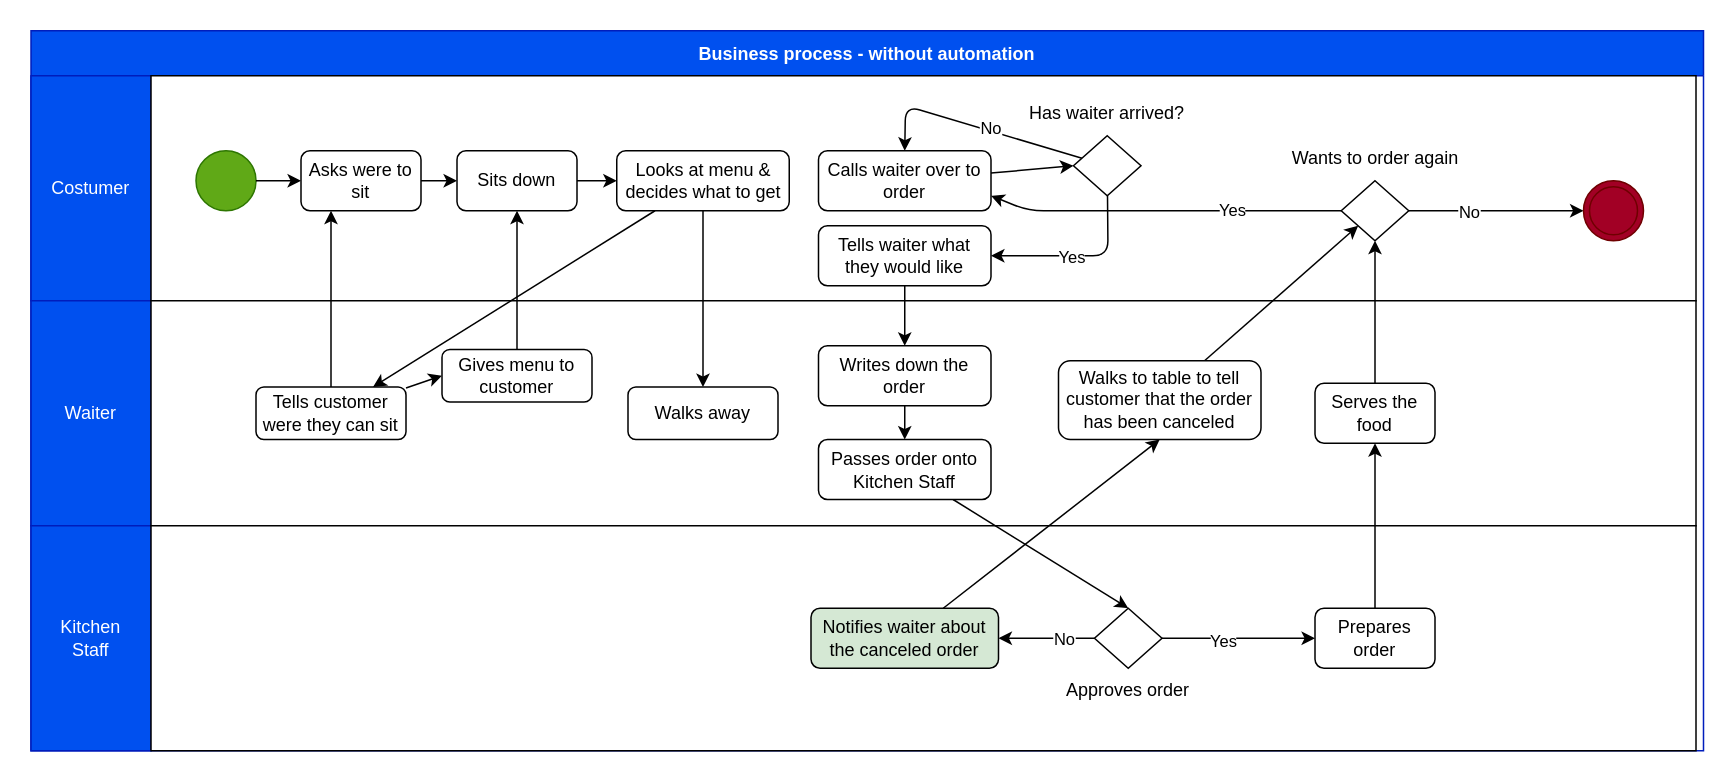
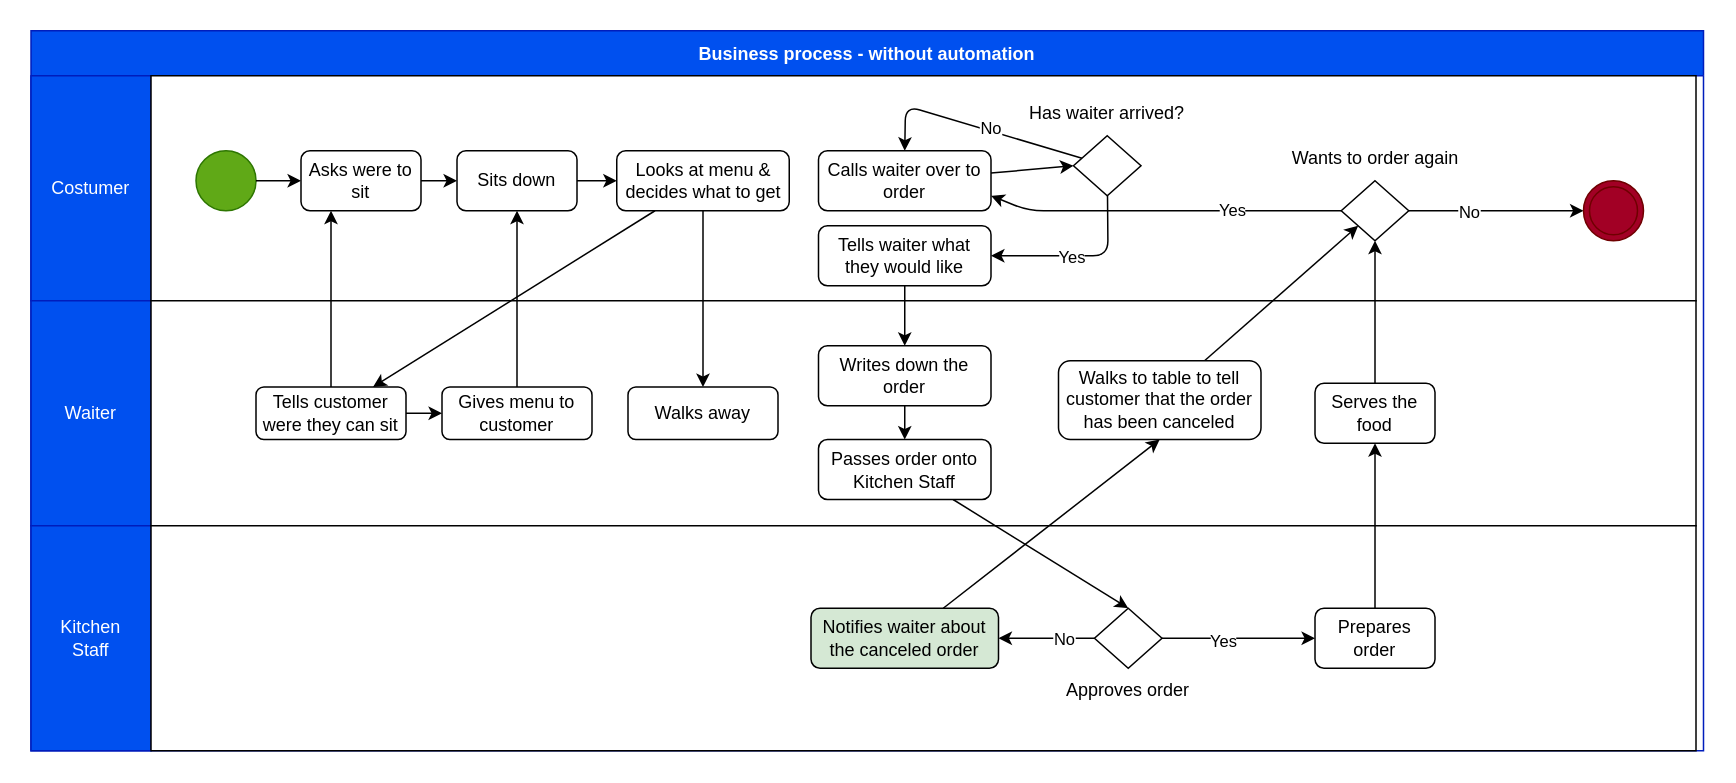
node "Gives menu to customer": moved (517, 376) -> (517, 413)
